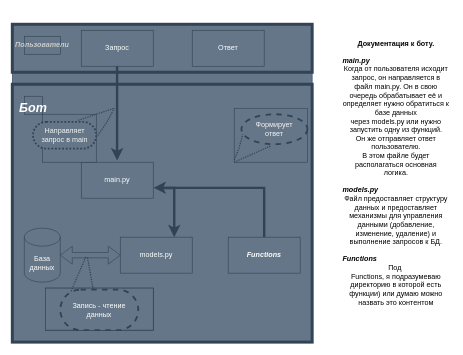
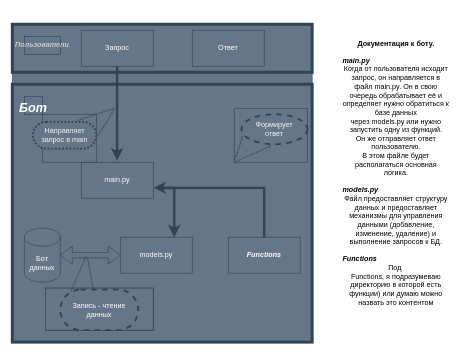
node "База данных": label "База данных" -> "Бот данных"
